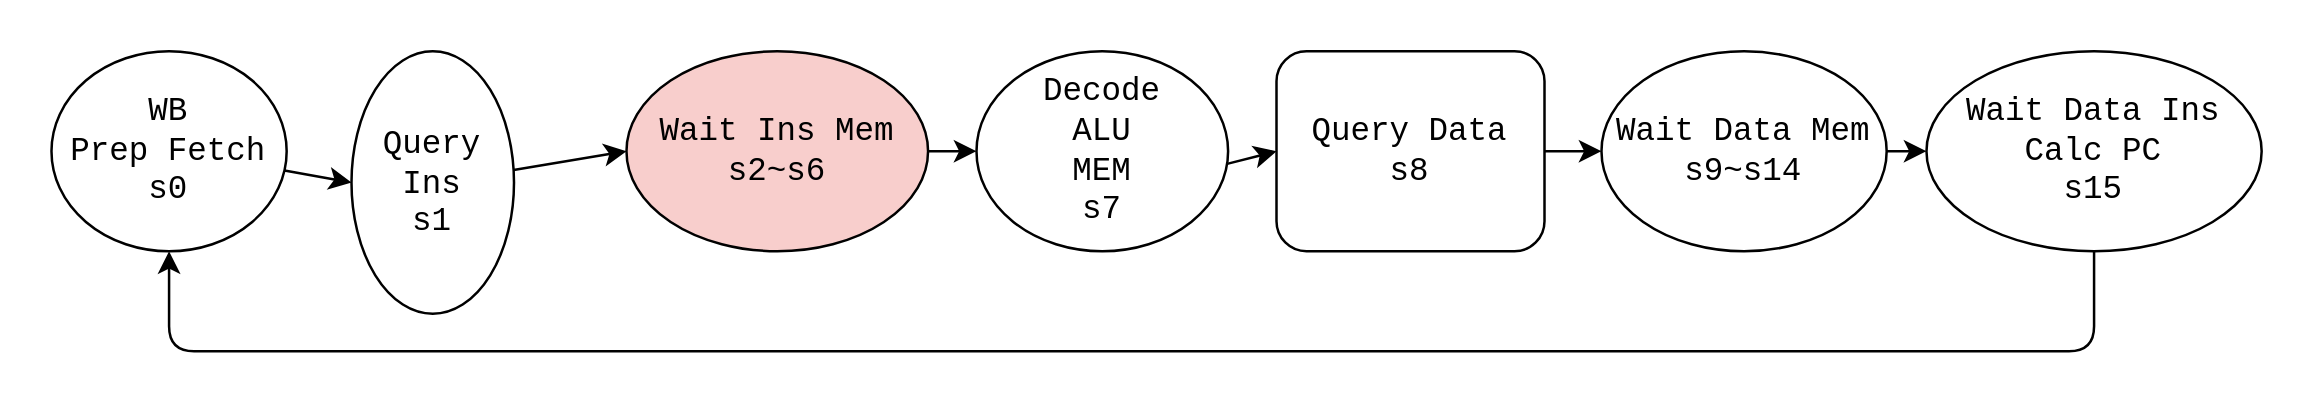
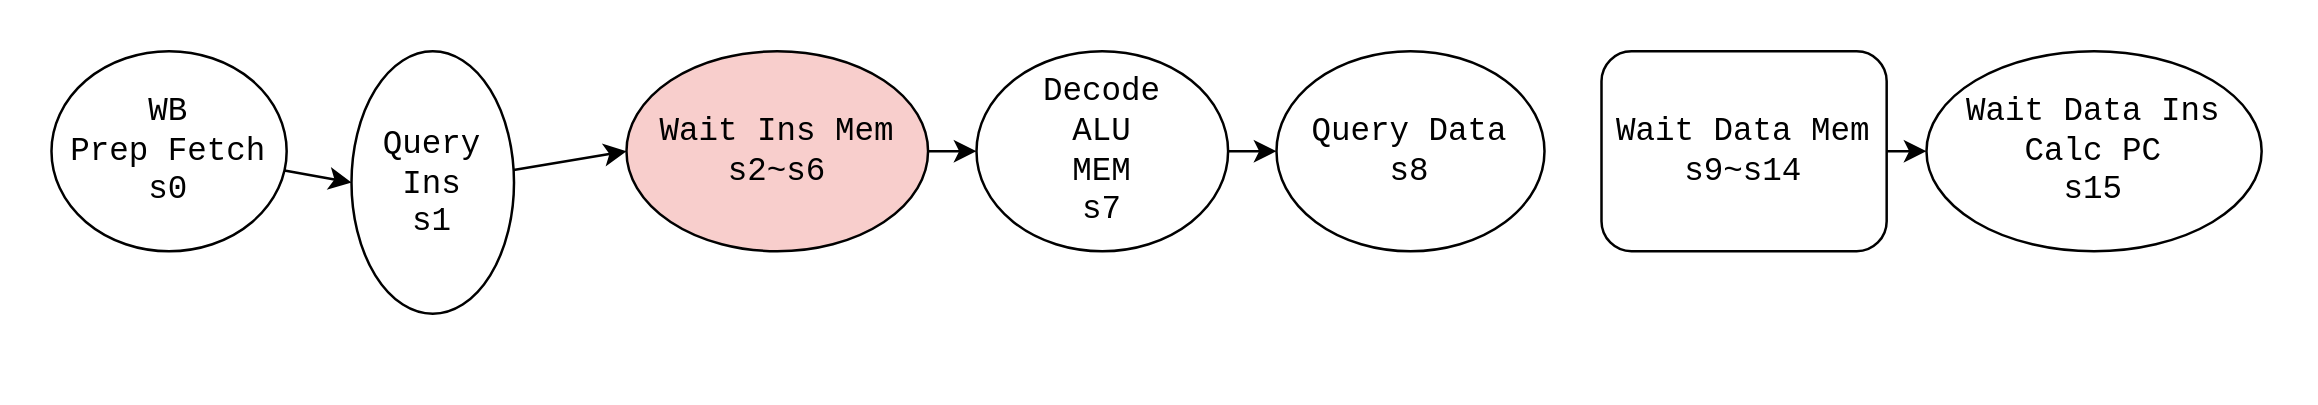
node "Query Data s8": shape rounded rectangle -> ellipse
edge "Query Data s8" -> "Wait Data Mems9~s14": removed
node "Wait Data Mems9~s14": shape ellipse -> rounded rectangle
edge "Wait Data Ins Calc PCs15" -> "WB Prep Fetchs0": removed
